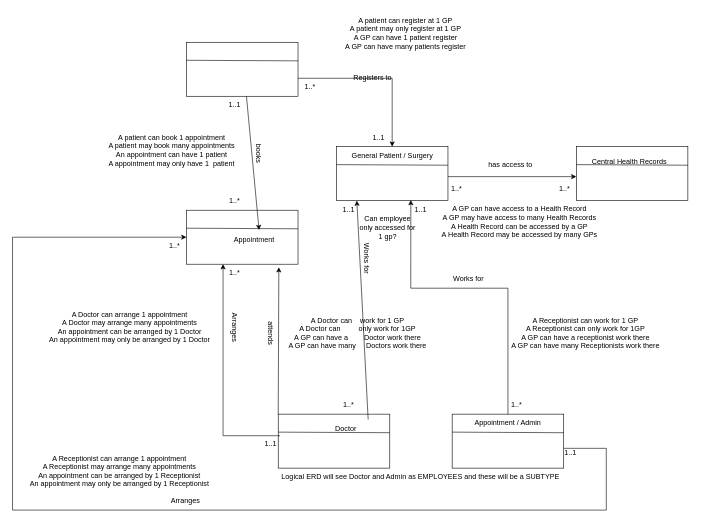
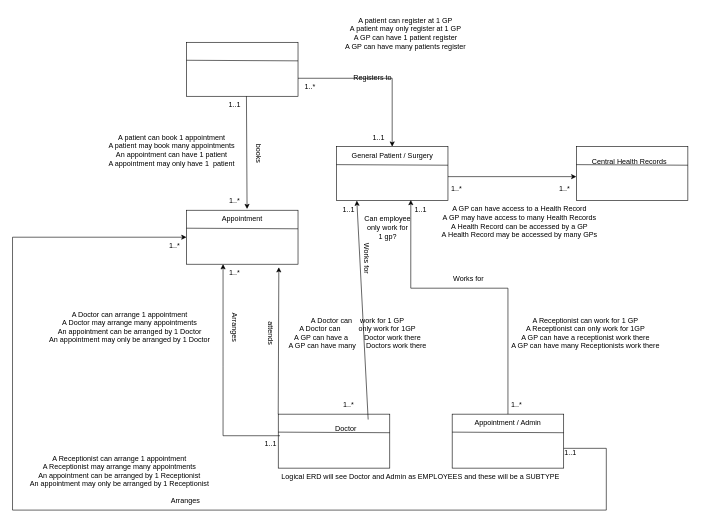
node "has access to": removed
node "Can employee only accessed for 1 gp?": label "Can employee only accessed for 1 gp?" -> "Can employee only work for 1 gp?"
node "Appointment": moved (254, 240) -> (242, 219)
